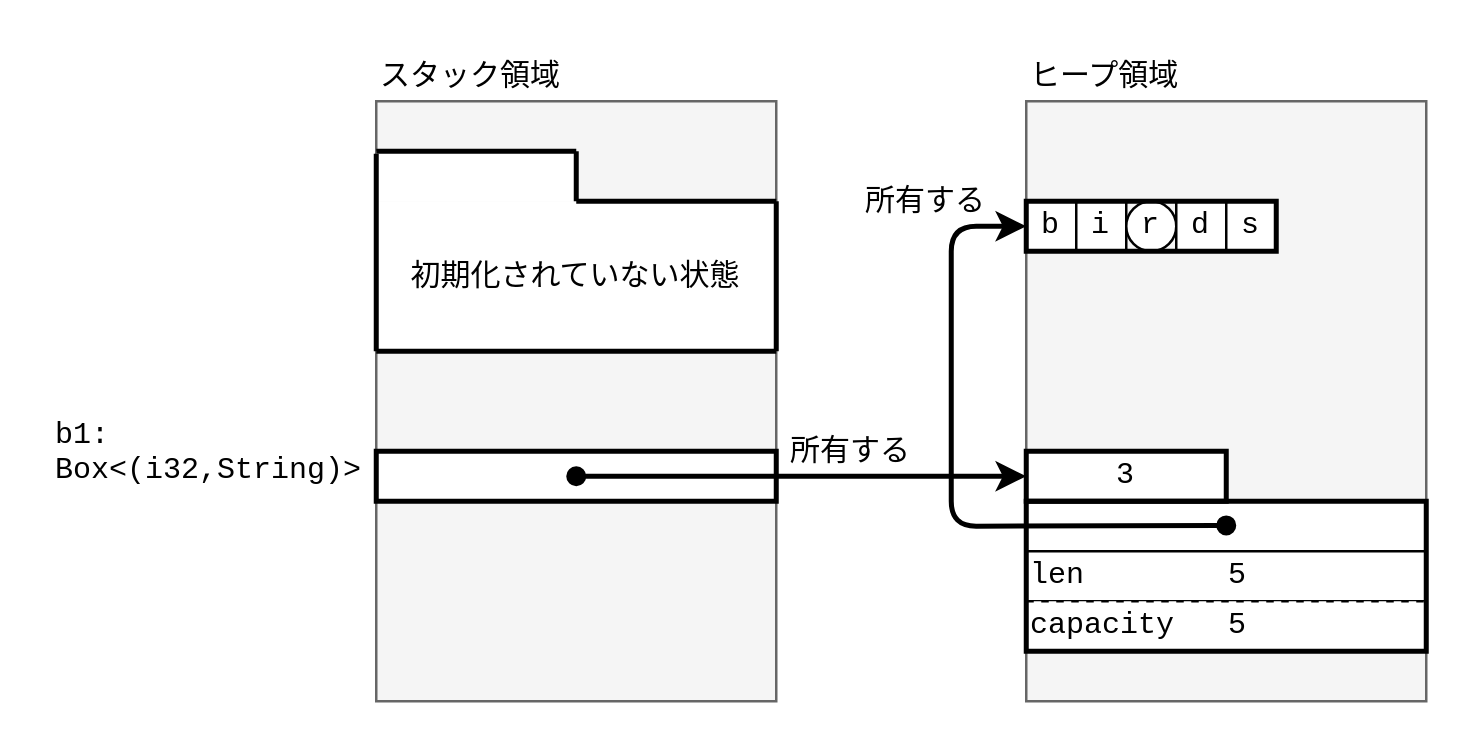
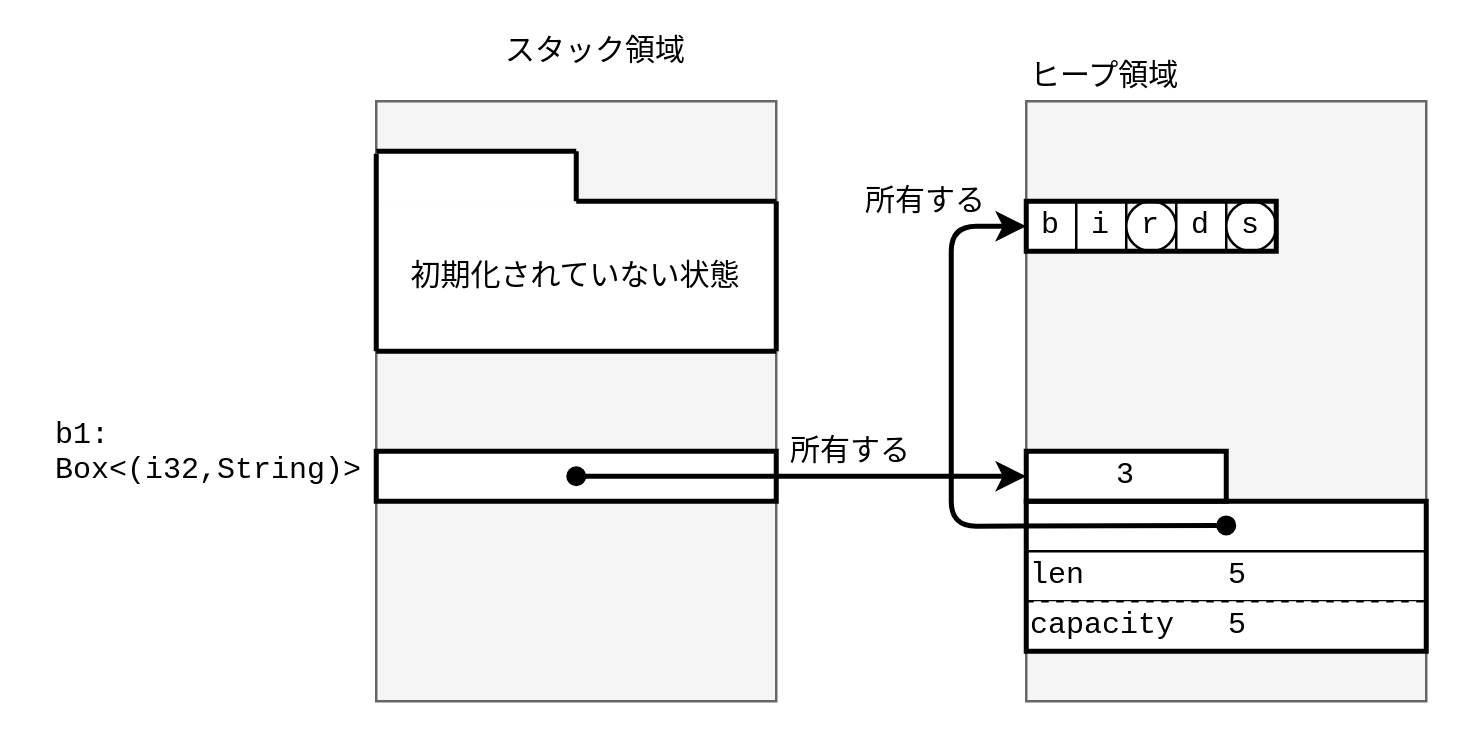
node "スタック領域": moved (526, 76) -> (651, 51)
node "s": shape rectangle -> ellipse
